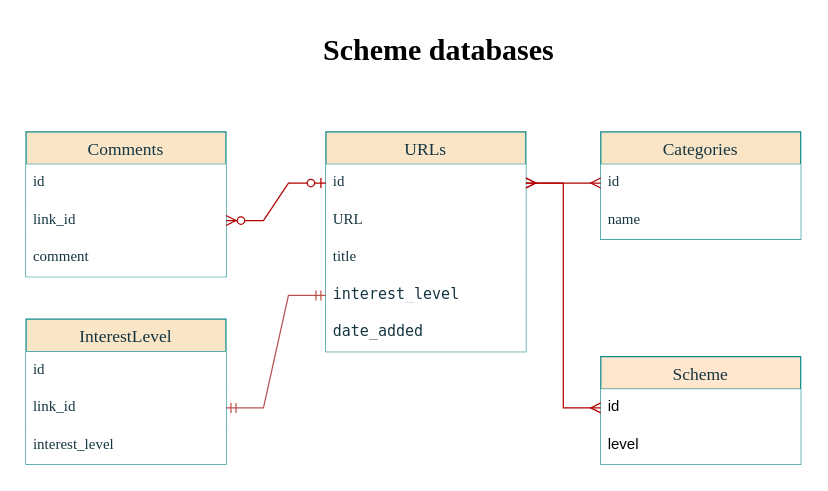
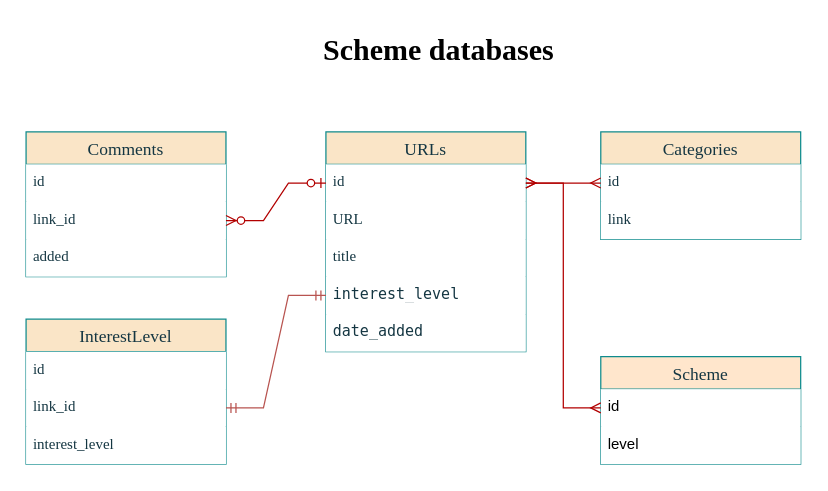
node "name": label "name" -> "link"
node "comment": label "comment" -> "added"
